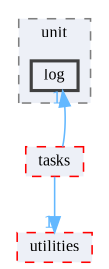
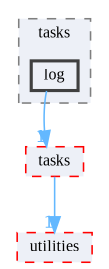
cluster "unit": label "unit" -> "tasks"
edge "tasks" -> "log": reversed
